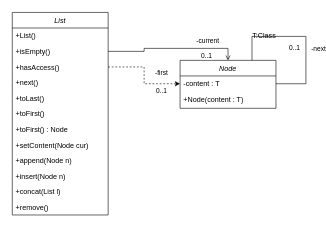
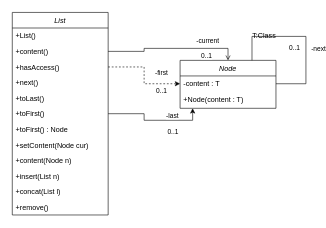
node "+isEmpty()": label "+isEmpty()" -> "+content()"
edge "+toFirst()" -> "+Node(content : T)": added, labels "0..1", "-last"
node "+append(Node n)": label "+append(Node n)" -> "+content(Node n)"
node "+insert(Node n)": label "+insert(Node n)" -> "+insert(List n)"
